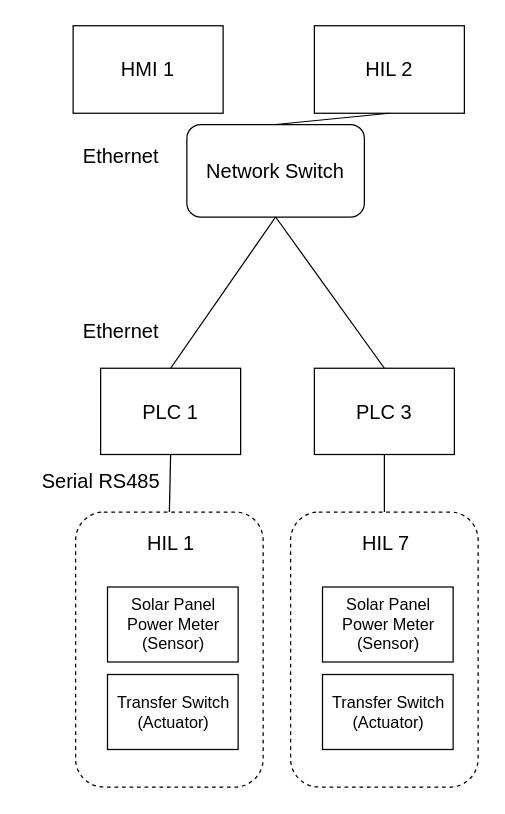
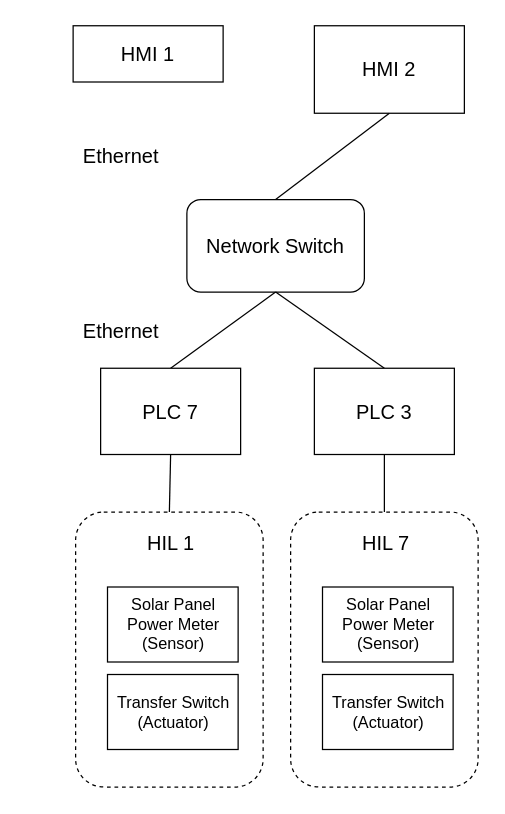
node "HMI 1": size 150x88 -> 150x56
node "HIL 2": label "HIL 2" -> "HMI 2"
node "Network Switch": moved (276, 171) -> (276, 246)
node "PLC 1": label "PLC 1" -> "PLC 7"
node "Serial RS485": removed
